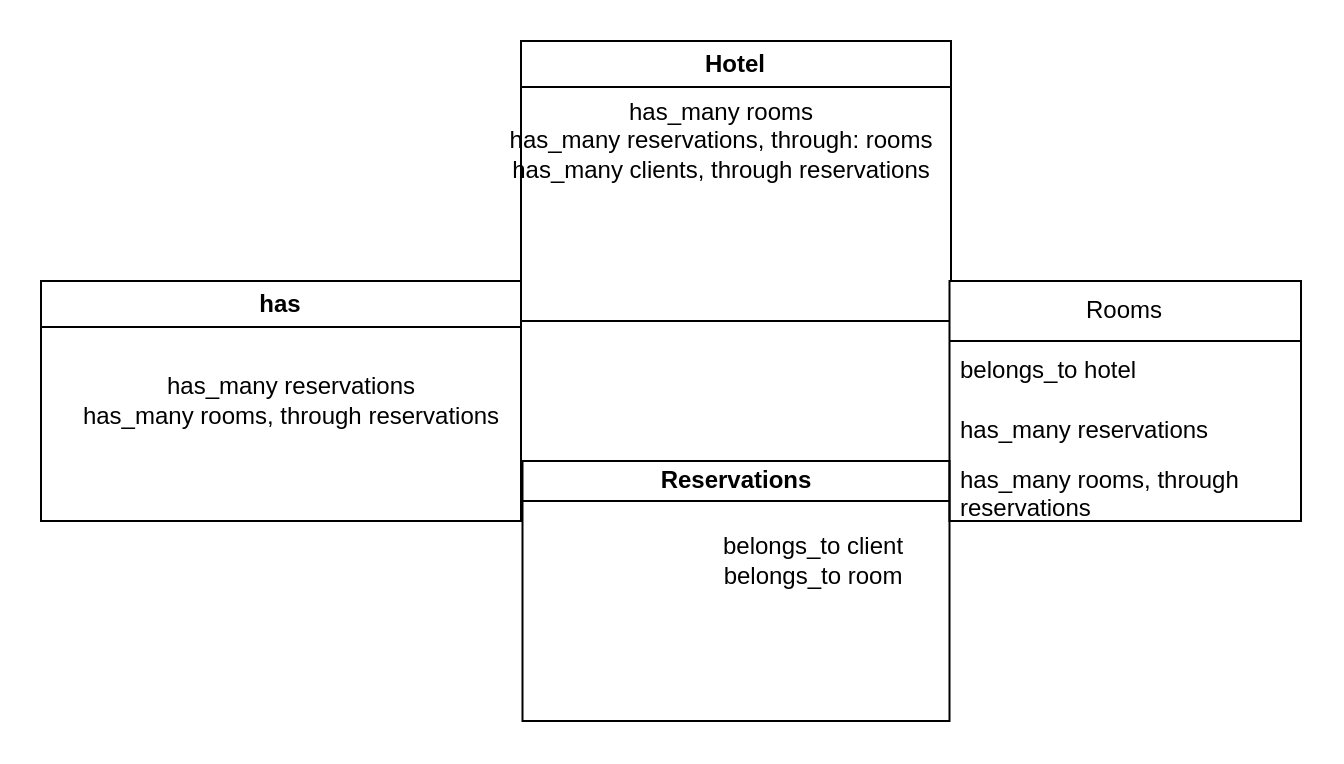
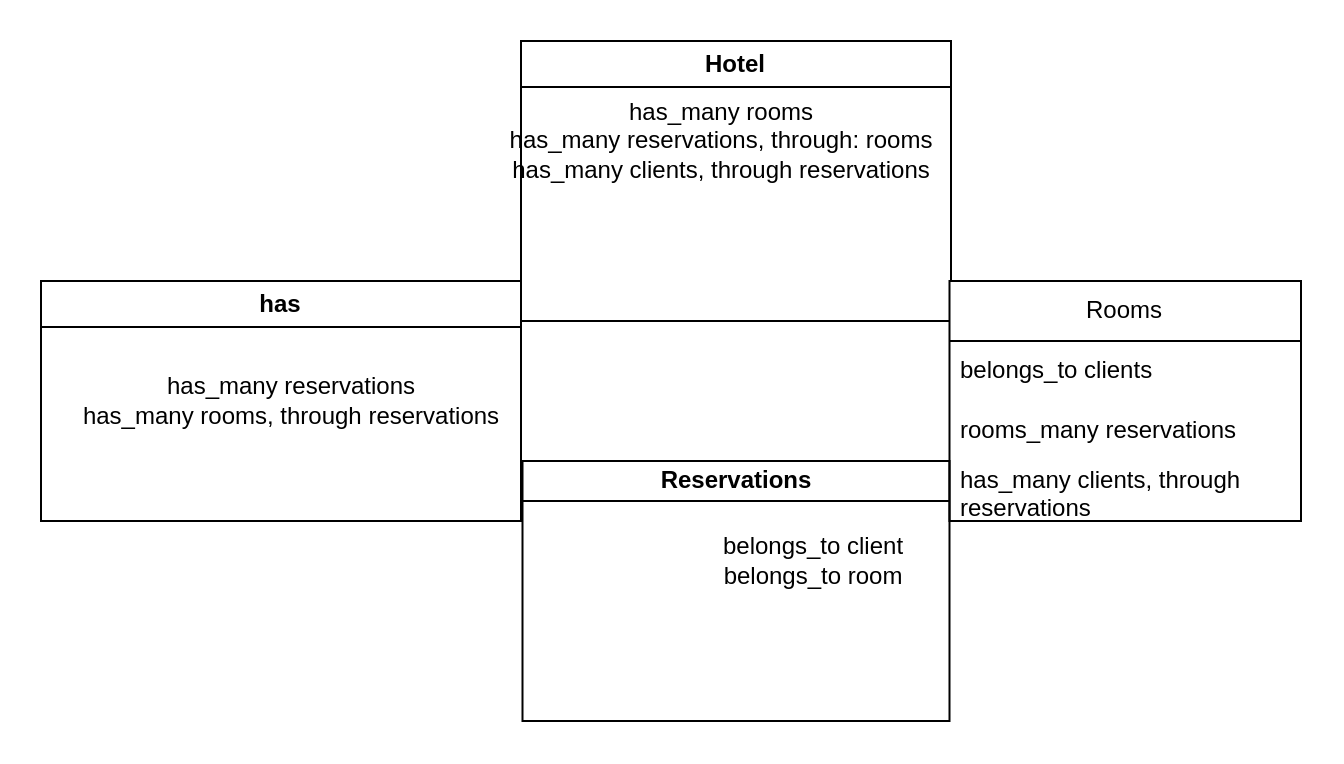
node "belongs_to hotel": label "belongs_to hotel" -> "belongs_to clients"
node "has_many reservations": label "has_many reservations" -> "rooms_many reservations"
node "has_many rooms, through reservations": label "has_many rooms, through reservations" -> "has_many clients, through reservations"
